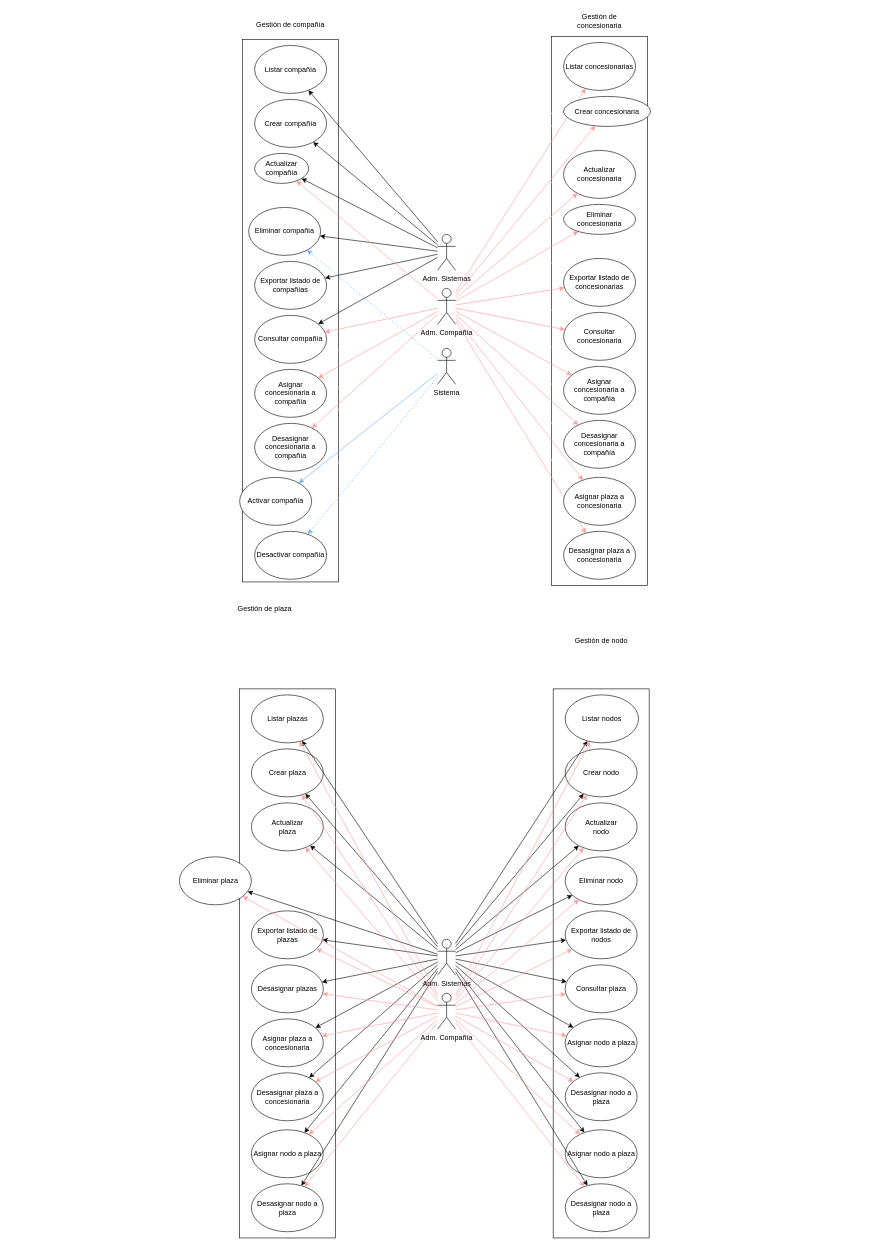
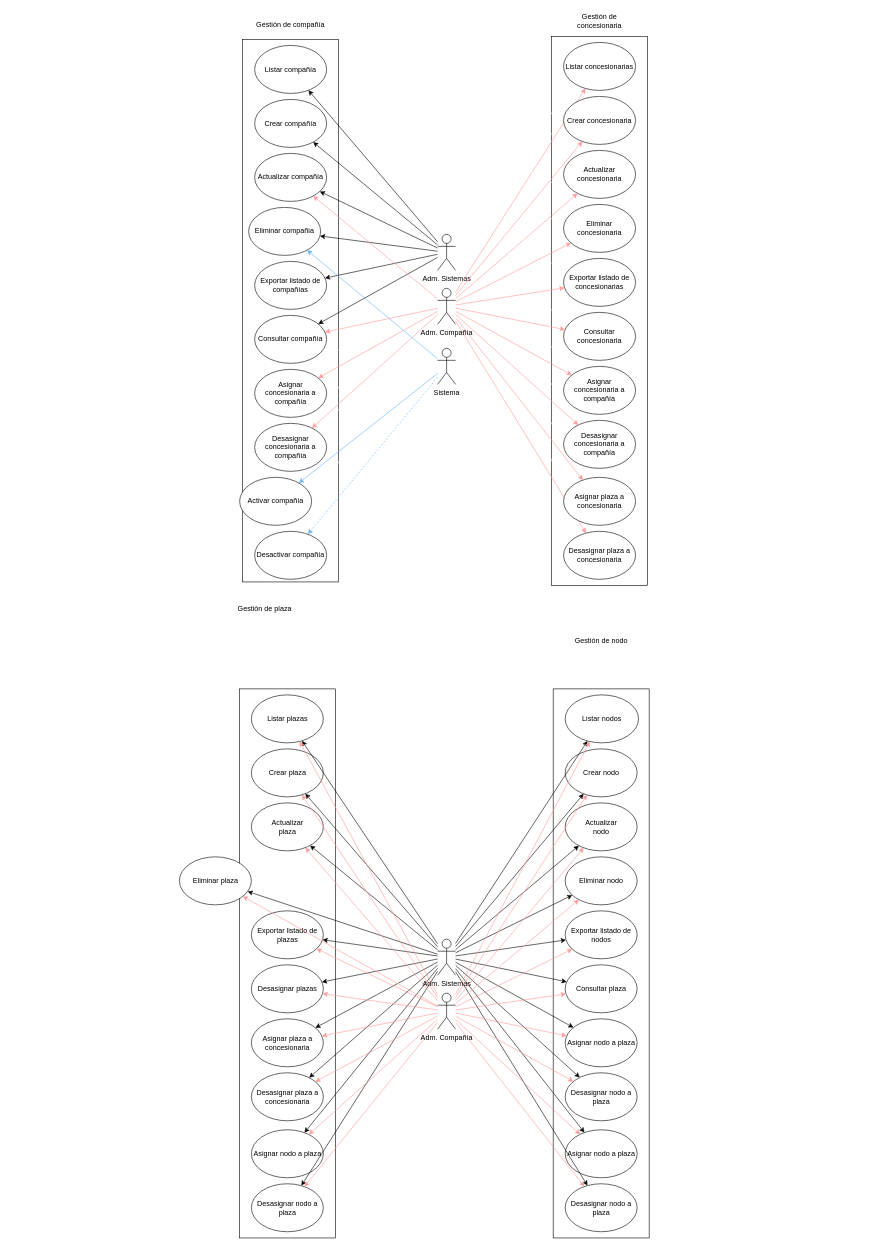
node "Crear concesionaria": size 87x30 -> 72x48
node "Actualizar compañía": size 54x30 -> 72x48
node "Eliminar concesionaria": size 72x30 -> 72x48
edge "Sistema" -> "Eliminar compañia": style dashed -> solid
